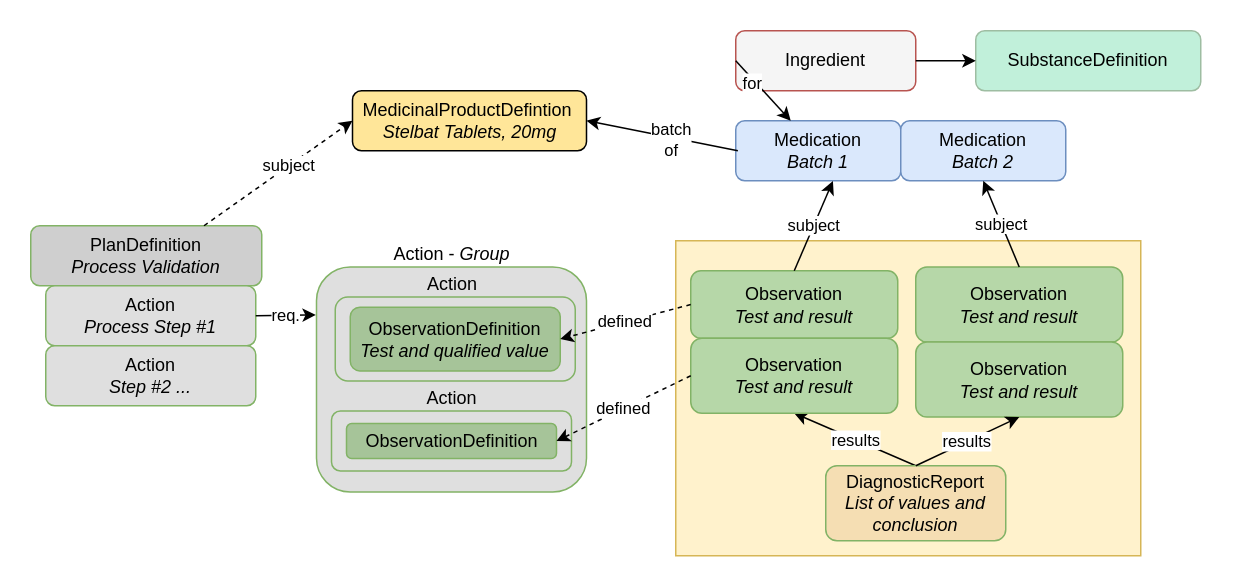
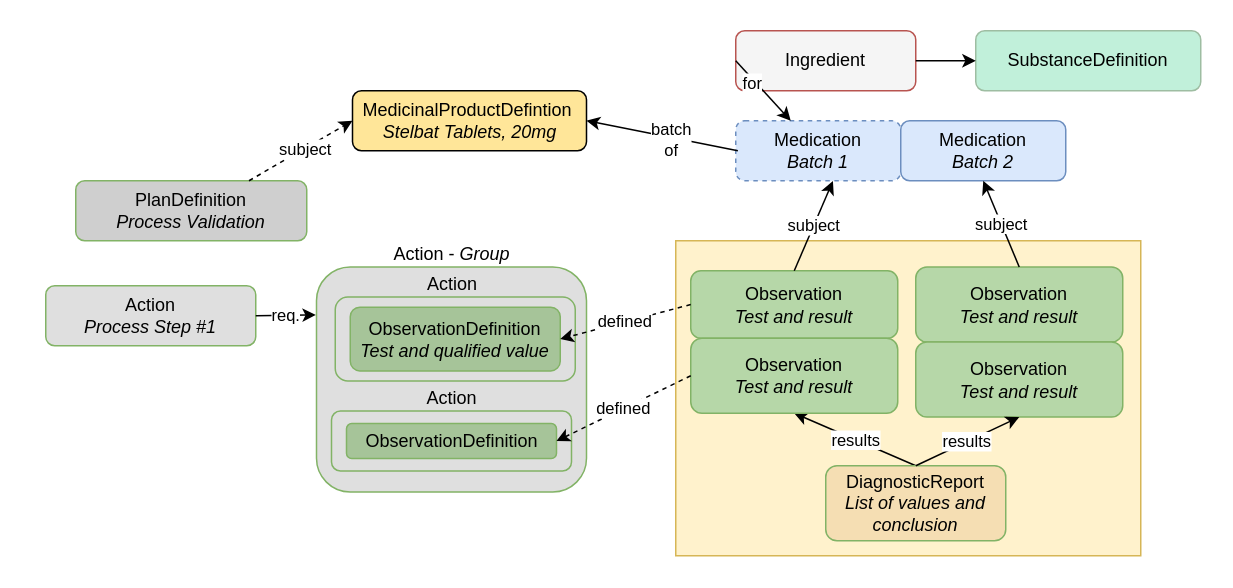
node "Medication Batch 1": style solid -> dashed
node "PlanDefinition Process Validation": moved (146, 256) -> (191, 211)
node "Action Step #2 ...": removed
